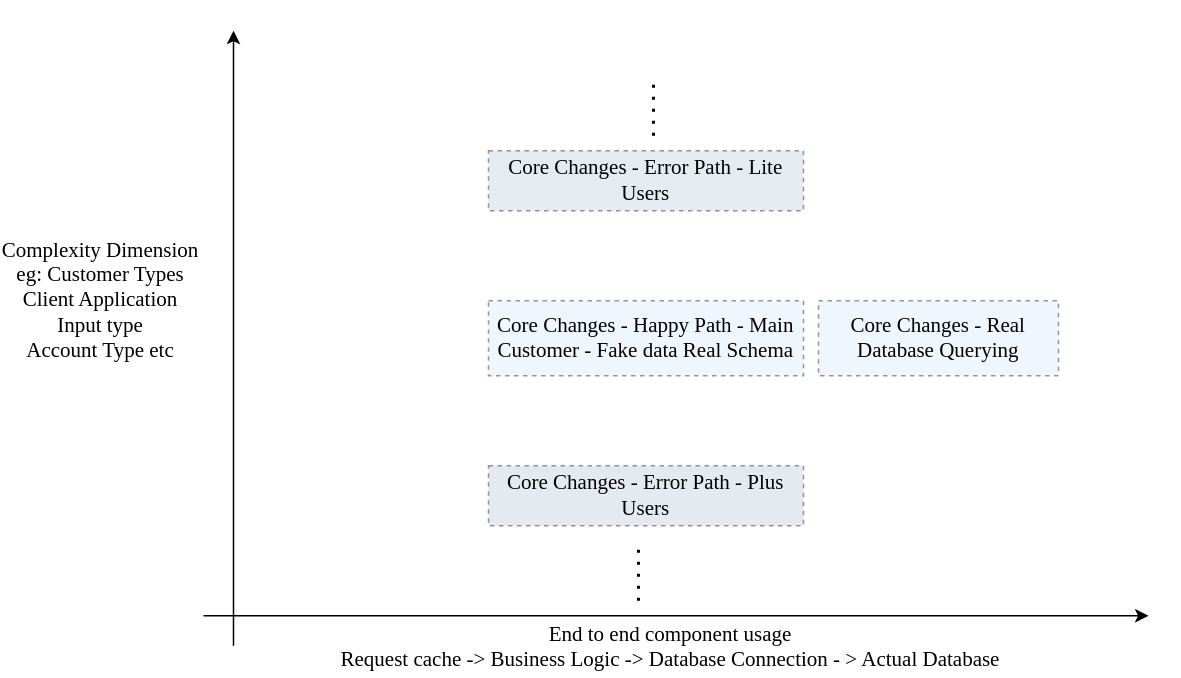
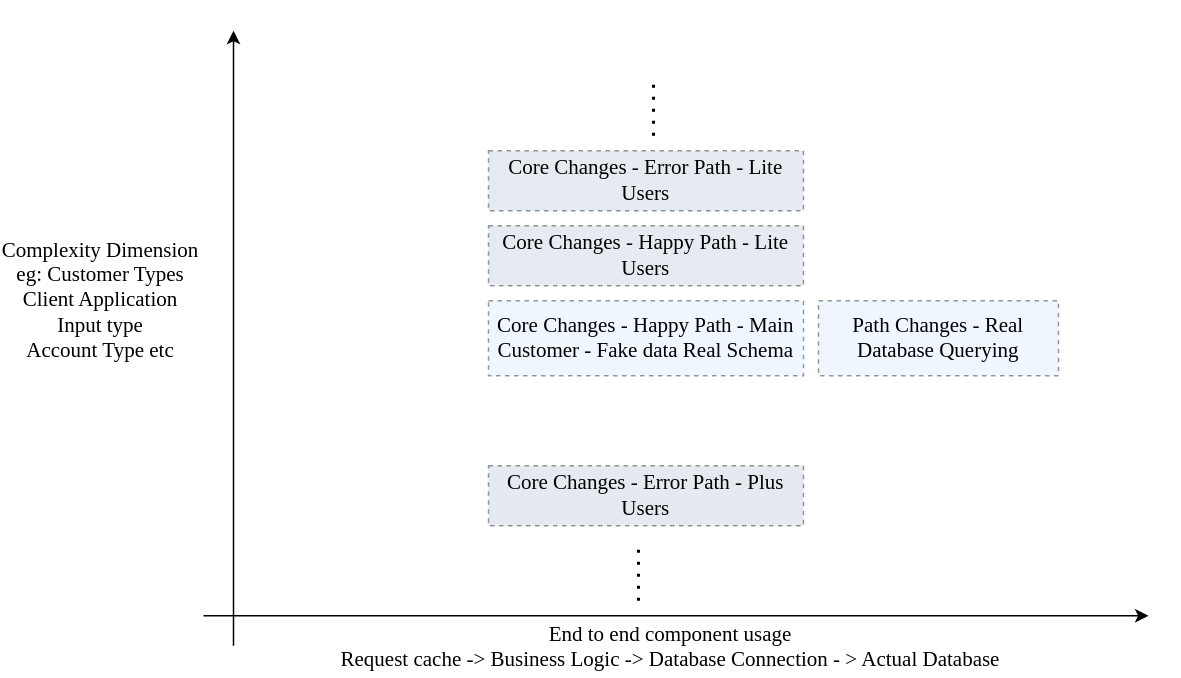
node "Core Changes - Happy Path - Lite Users": added
node "Core Changes - Real Database Querying": label "Core Changes - Real Database Querying" -> "Path Changes - Real Database Querying"
